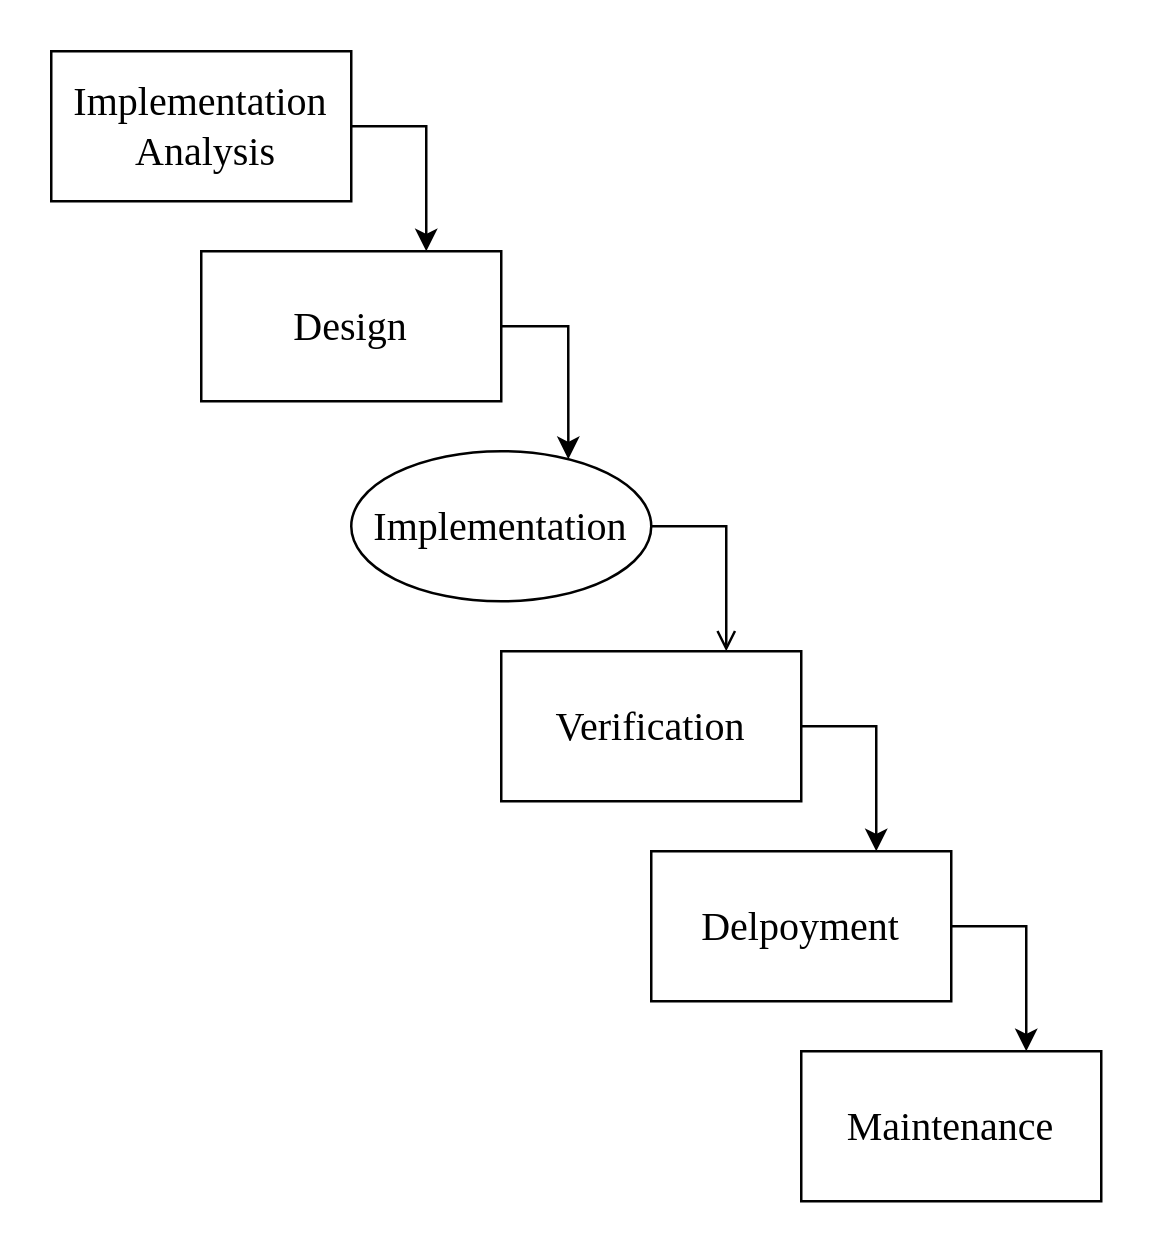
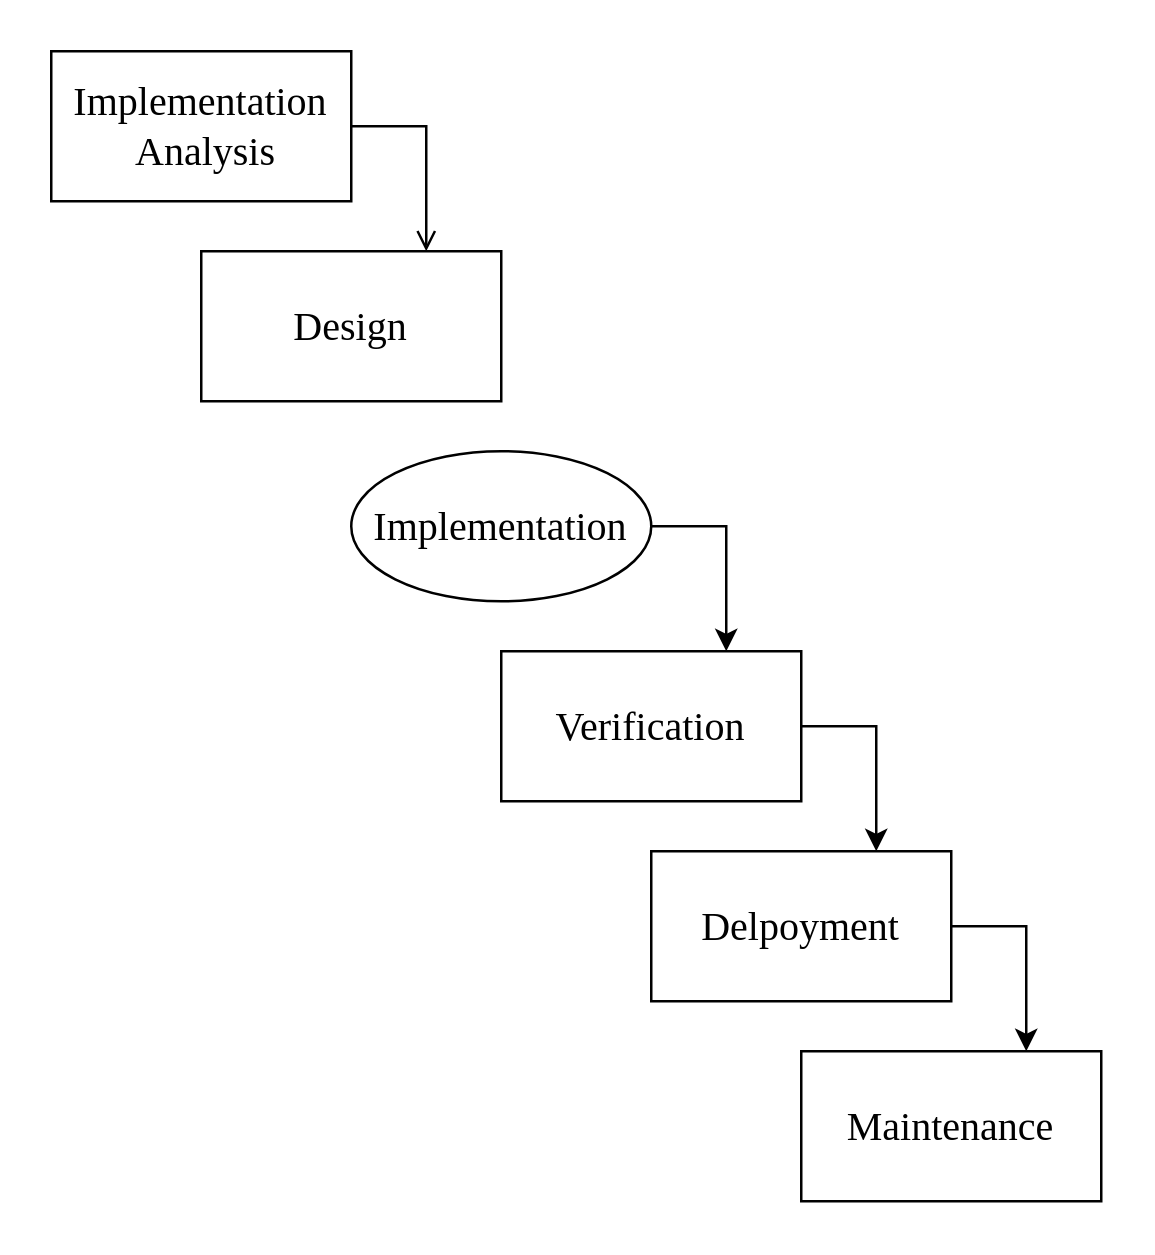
edge "Implementation Analysis" -> "Design": arrowhead classic -> open
edge "Design" -> "Implementation": removed
edge "Implementation" -> "Verification": arrowhead open -> classic
